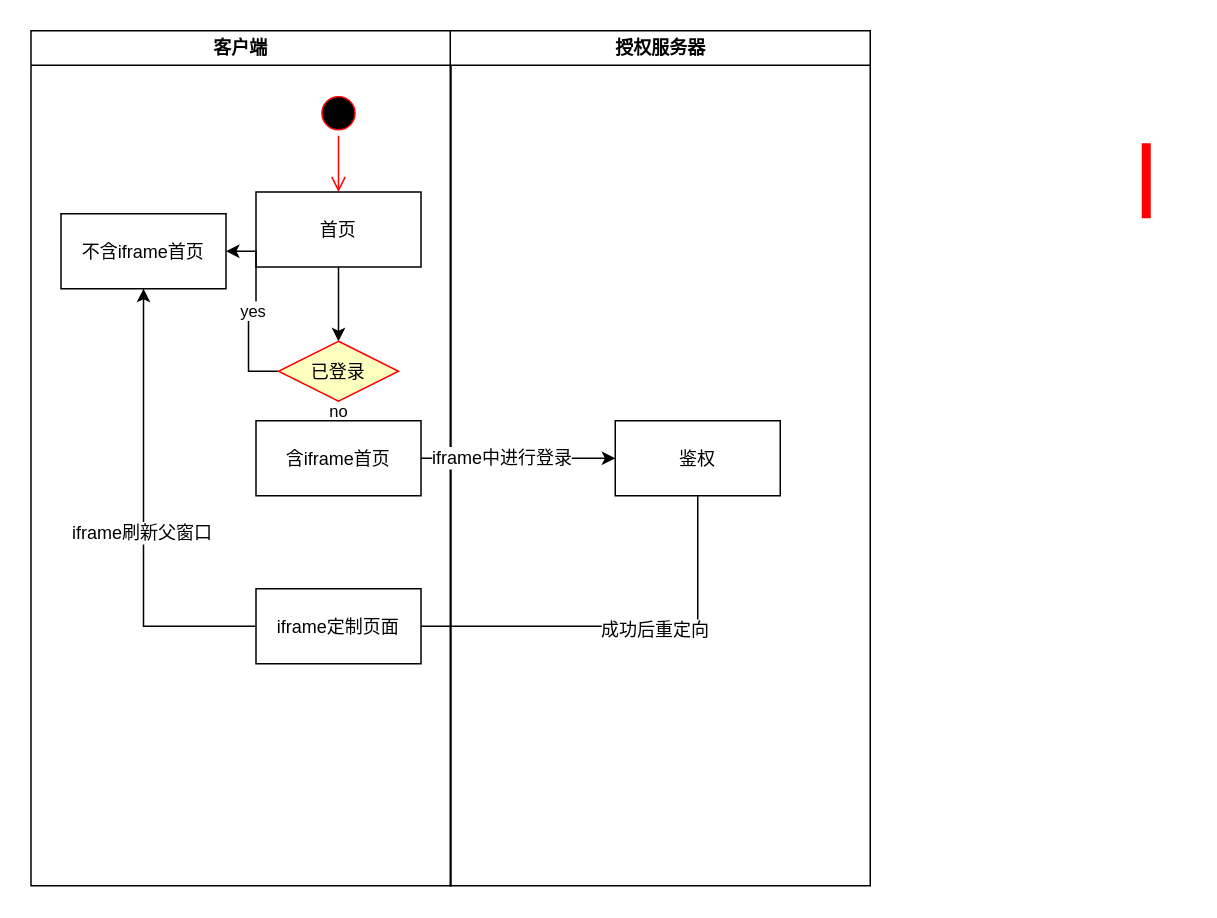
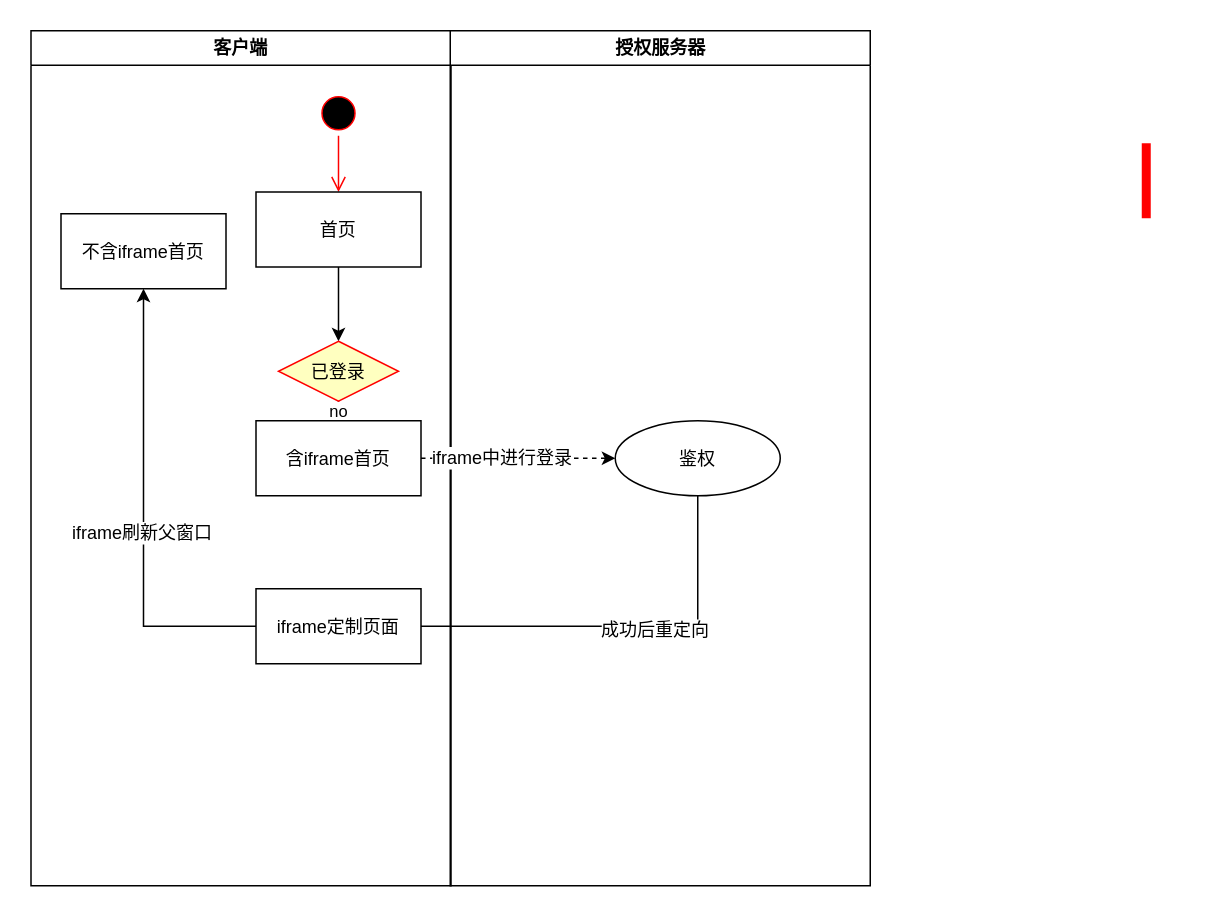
edge "已登录" -> "不含iframe首页": removed, label "yes"
edge "含iframe首页" -> "鉴权": style solid -> dashed
node "鉴权": shape rectangle -> ellipse
